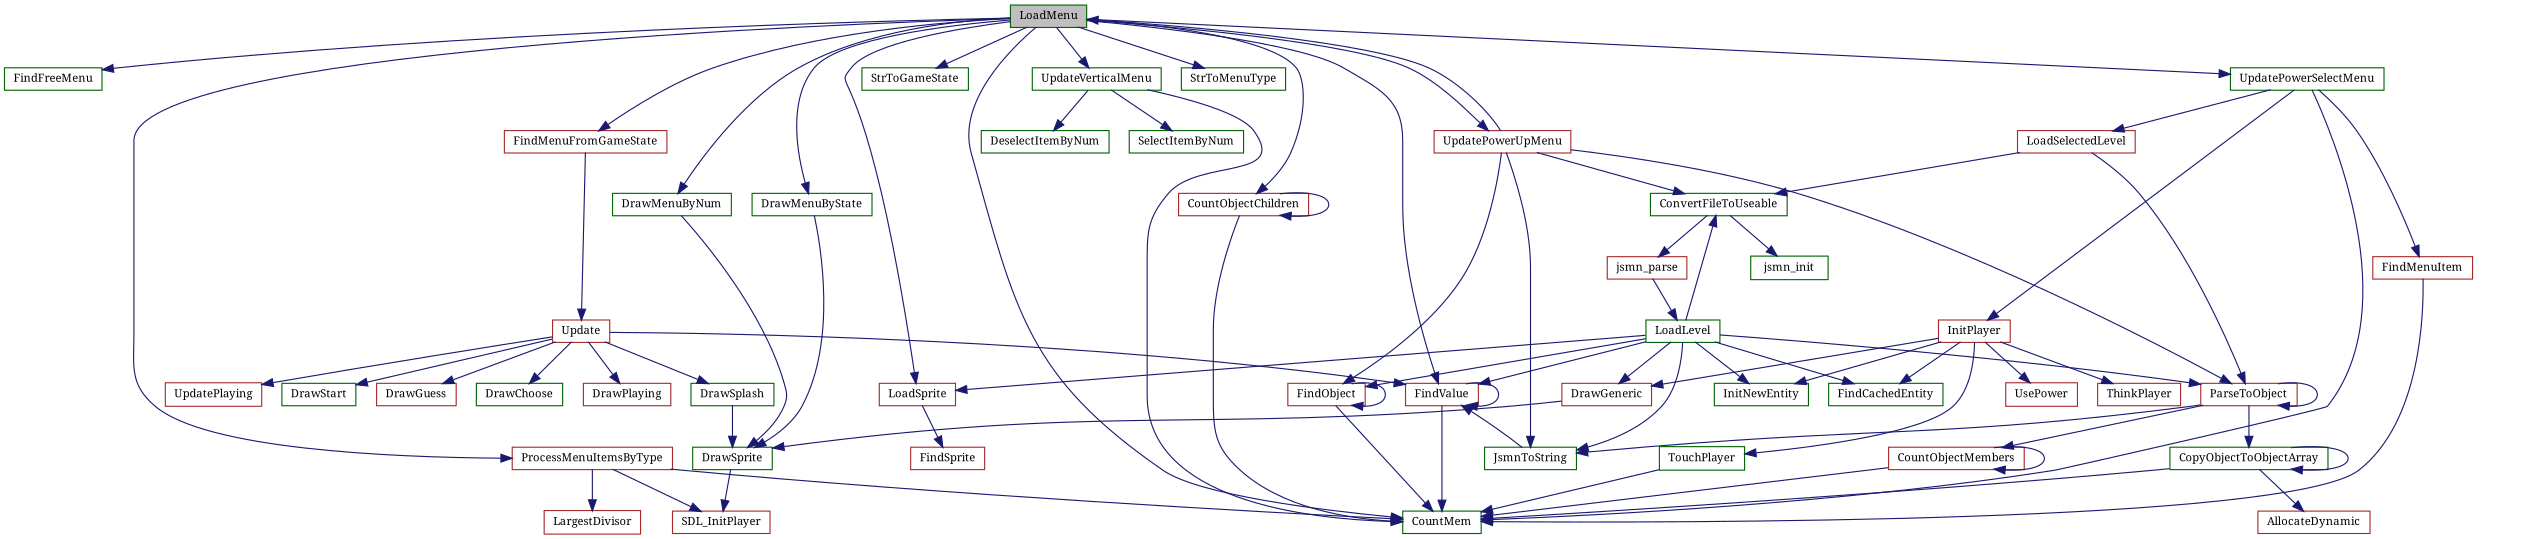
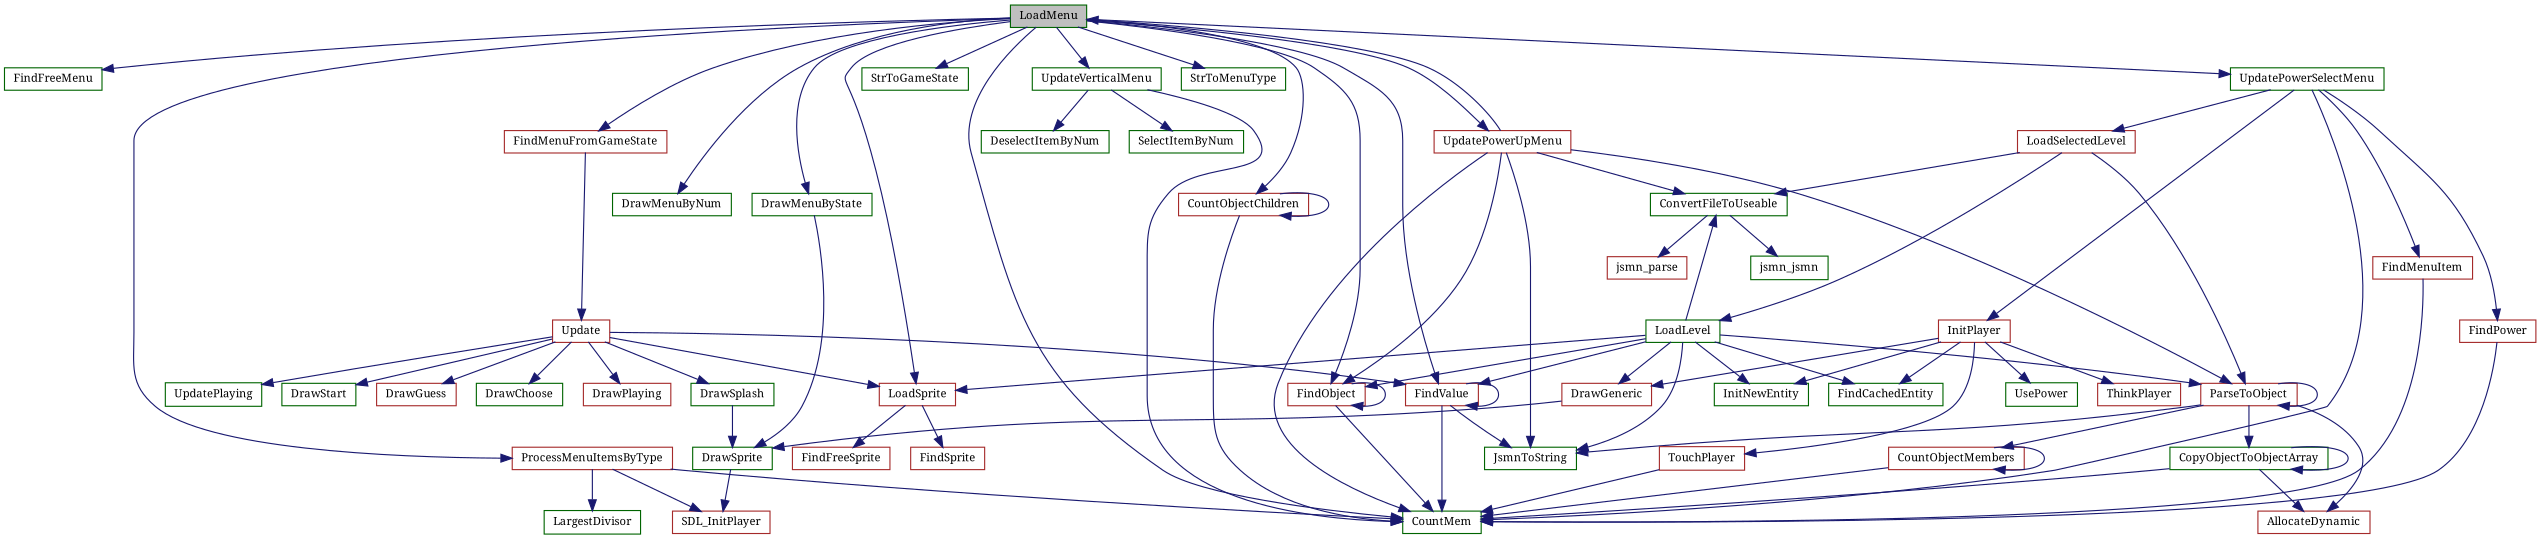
edge "LoadMenu" -> "FindObject": added
node "jsmn_init": label "jsmn_init" -> "jsmn_jsmn"
edge "jsmn_parse" -> "LoadLevel": now "LoadSelectedLevel" -> "LoadLevel"
edge "DrawMenuByNum" -> "DrawSprite": removed
edge "UpdatePowerUpMenu" -> "CountMem": added
node "FindPower": added
edge "Update" -> "LoadSprite": added
node "UpdatePlaying": color brown -> darkgreen
node "UsePower": color brown -> darkgreen
edge "JsmnToString" -> "FindValue": reversed
edge "ParseToObject" -> "AllocateDynamic": added
node "FindFreeSprite": added
node "TouchPlayer": color darkgreen -> brown
node "LargestDivisor": color brown -> darkgreen
